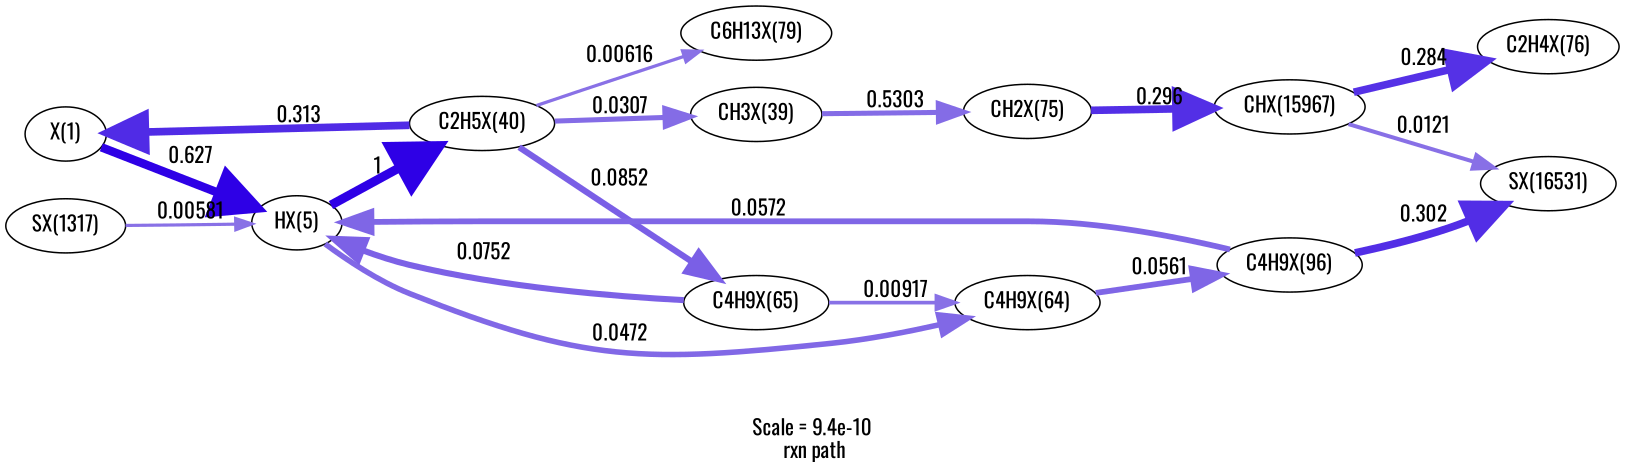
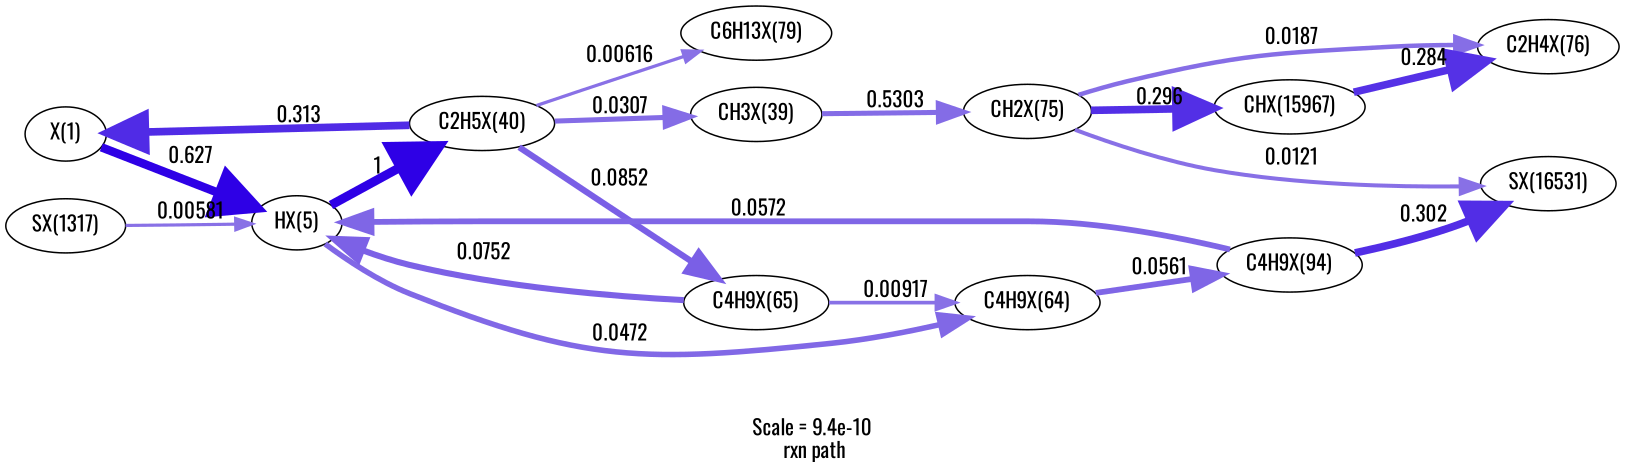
edge "CH2X(75)" -> "C2H4X(76)": added, label "0.0187"
edge "CHX(15967)" -> "SX(16531)": now "CH2X(75)" -> "SX(16531)"
node "C4H9X(96)": label "C4H9X(96)" -> "C4H9X(94)"
